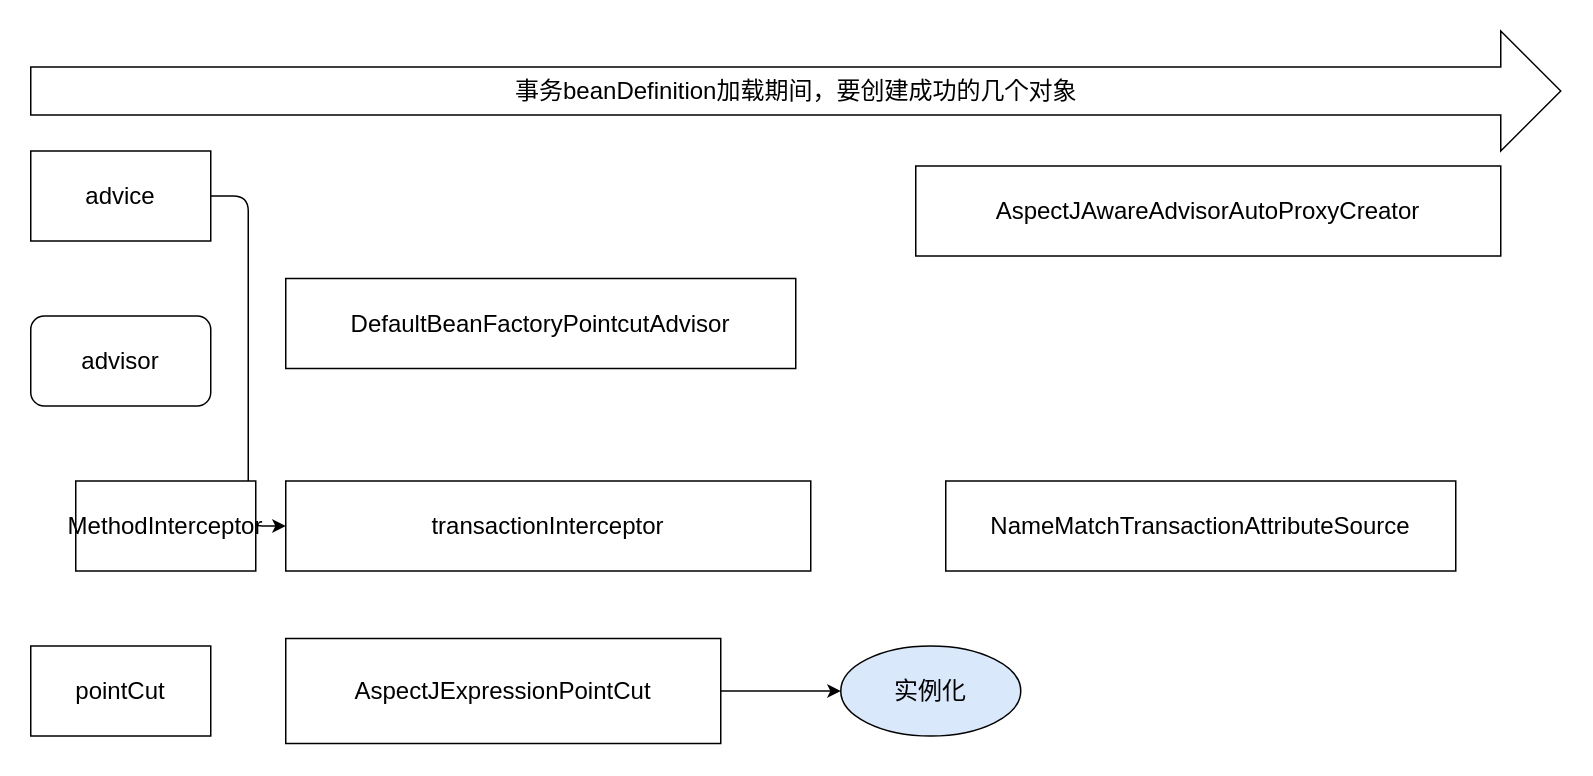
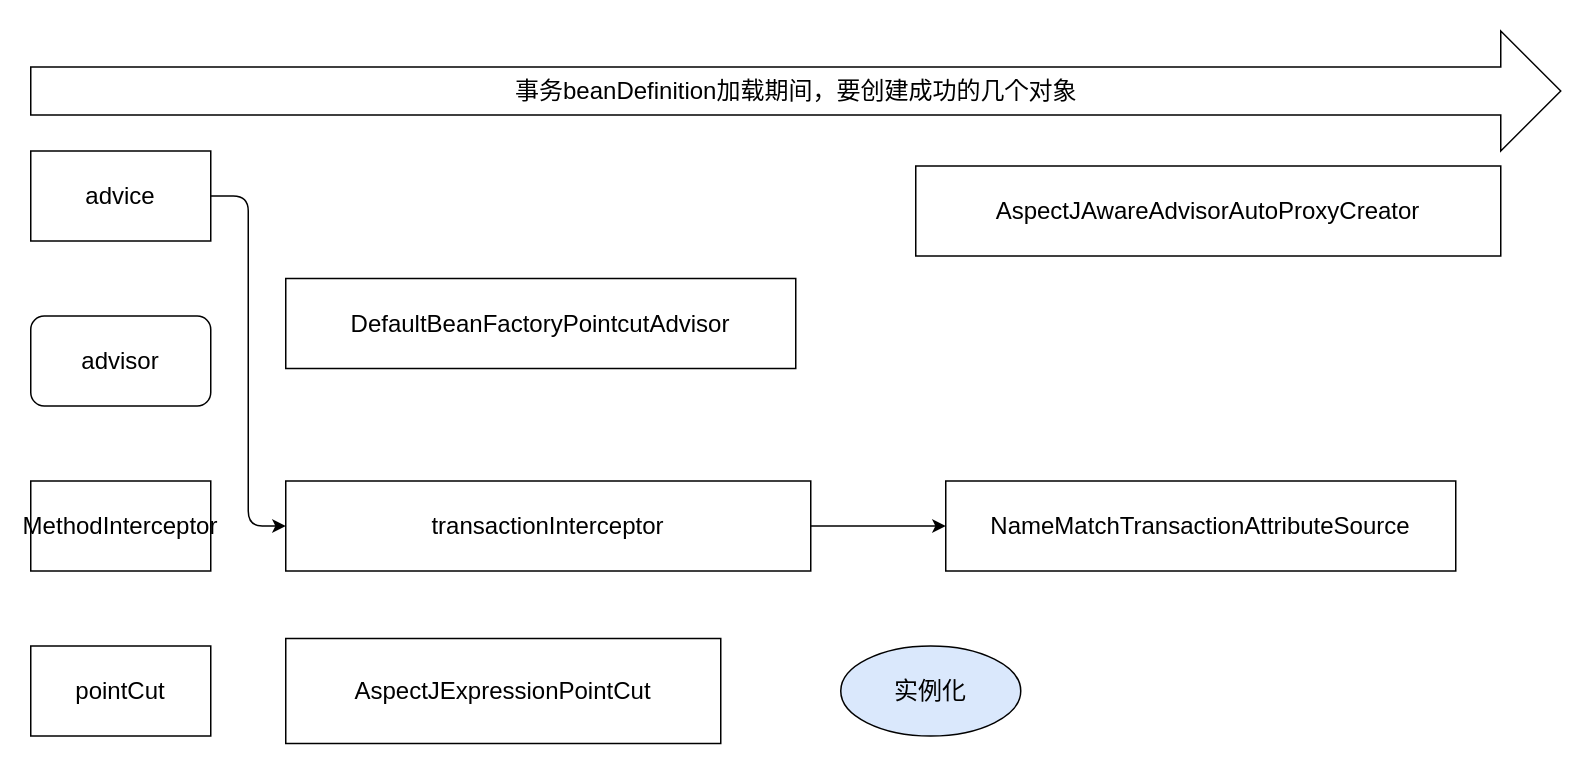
node "MethodInterceptor": moved (166, 526) -> (121, 526)
edge "transactionInterceptor" -> "NameMatchTransactionAttributeSource": added
edge "AspectJExpressionPointCut" -> "实例化": removed
